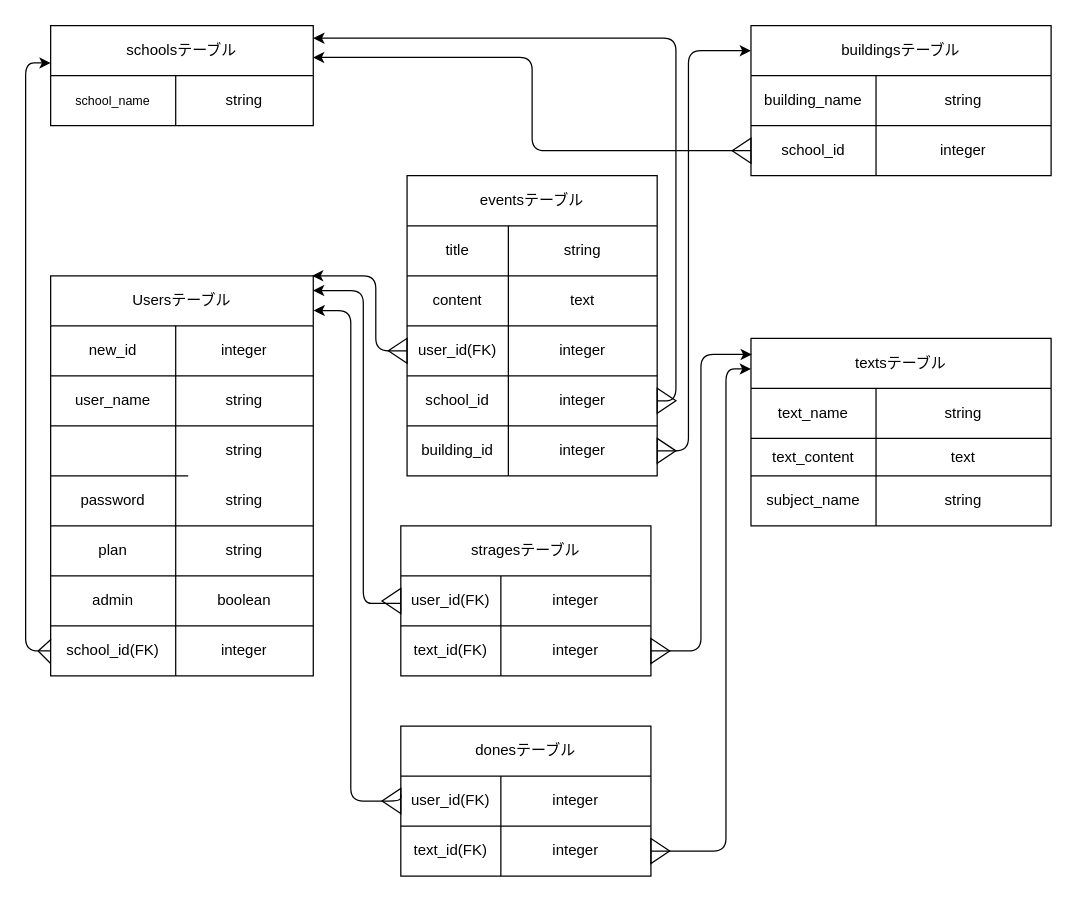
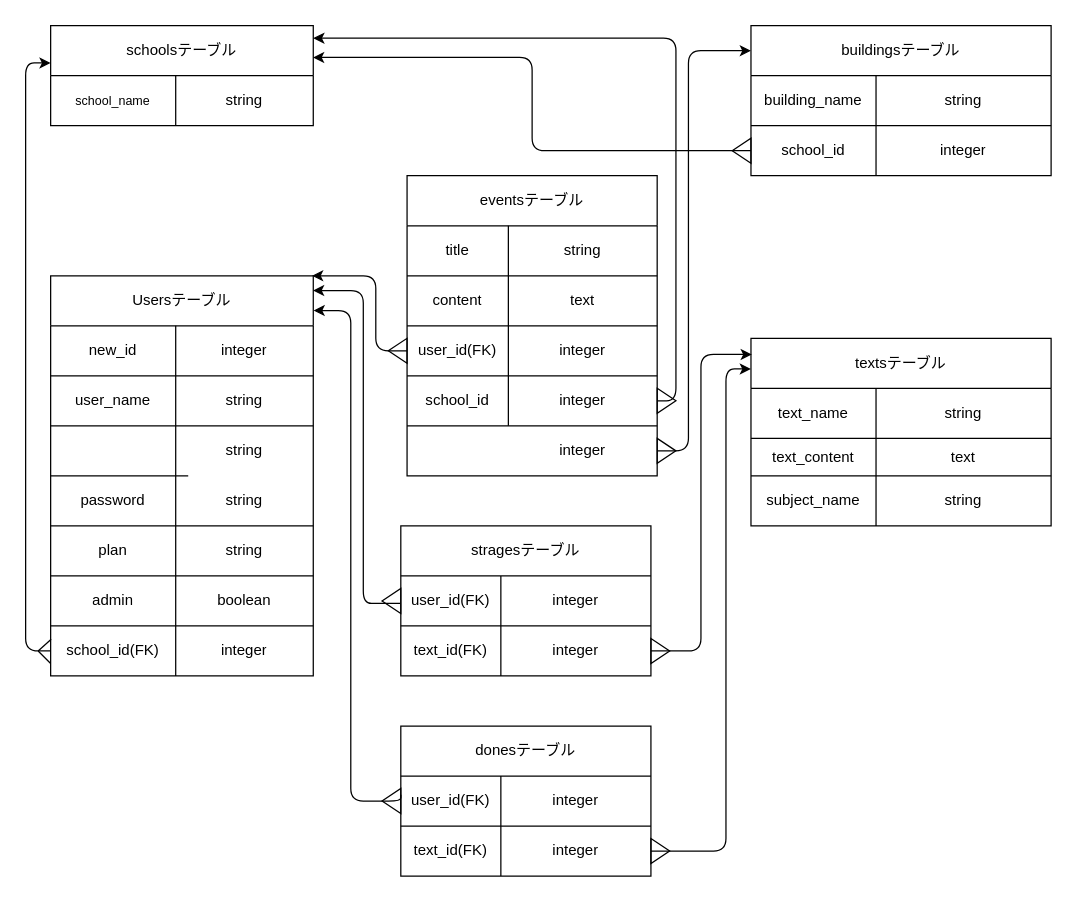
node "building_id": removed
